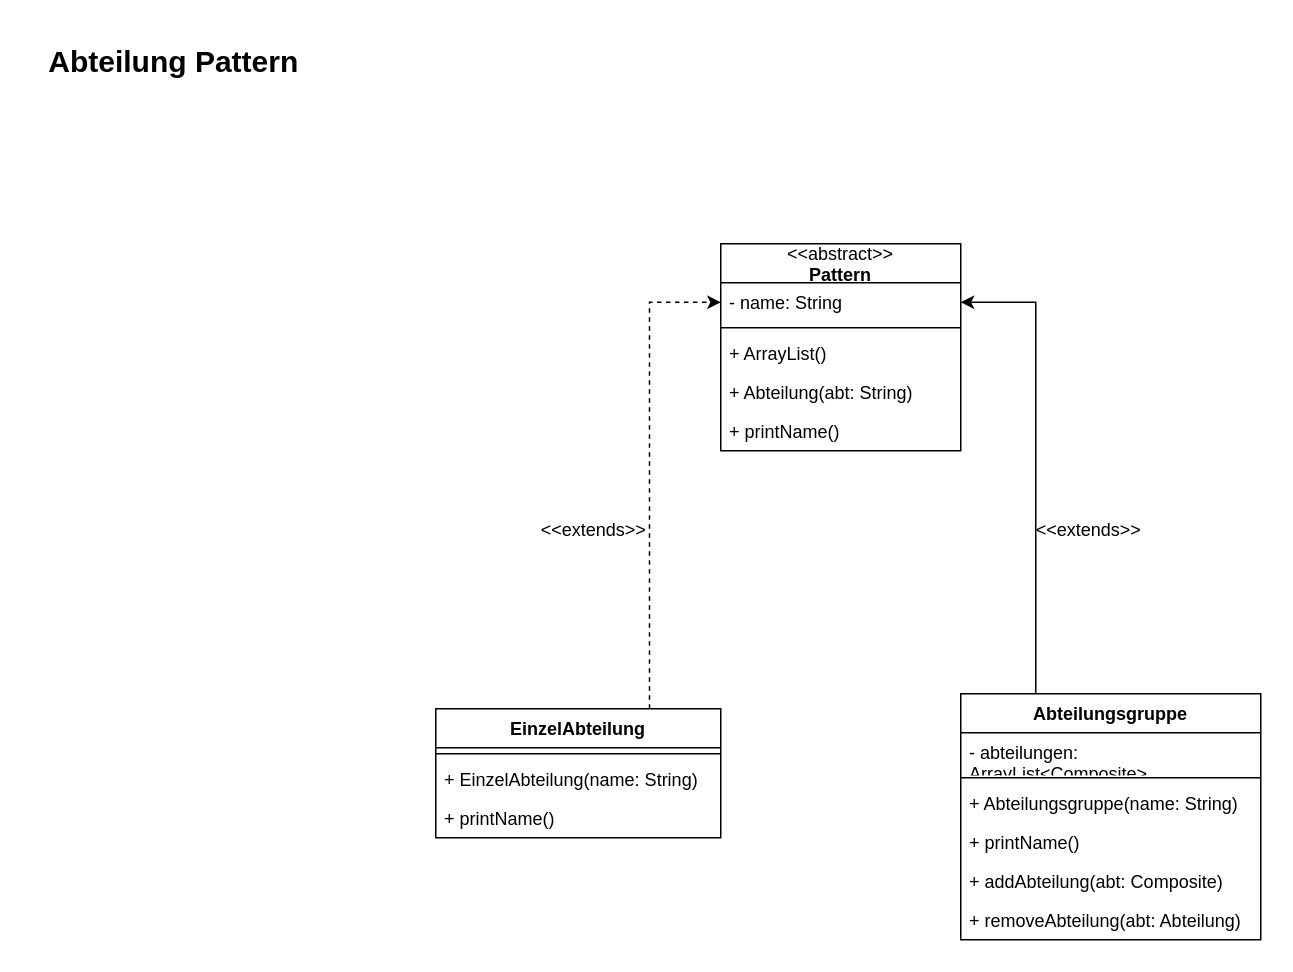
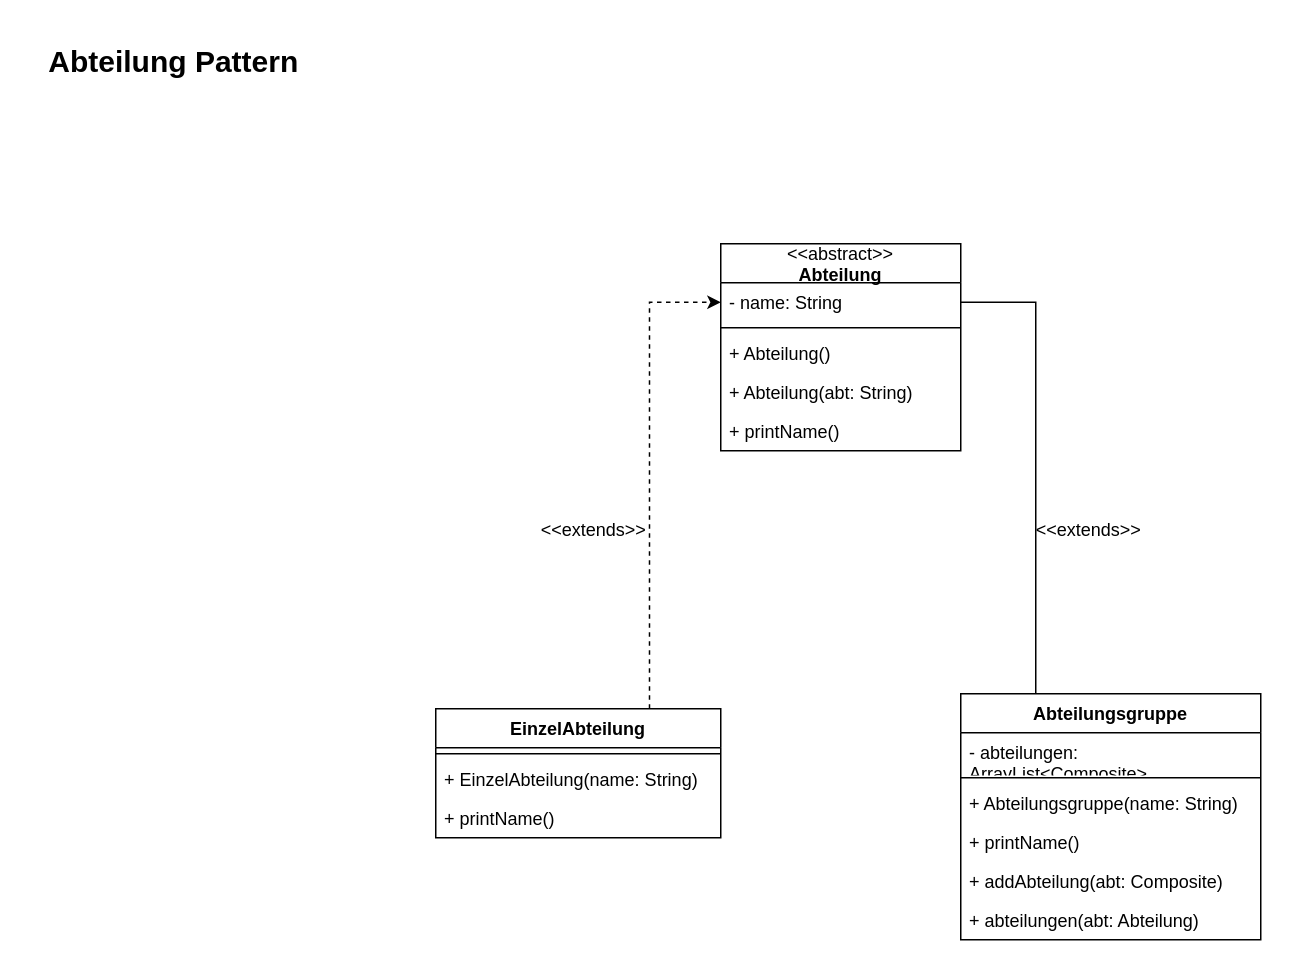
node "<<abstract>> Pattern": label "<<abstract>> Pattern" -> "<<abstract>> Abteilung"
edge "Abteilungsgruppe" -> "- name: String": arrowhead classic -> none
node "+ ArrayList()": label "+ ArrayList()" -> "+ Abteilung()"
node "+ removeAbteilung(abt: Abteilung)": label "+ removeAbteilung(abt: Abteilung)" -> "+ abteilungen(abt: Abteilung)"
